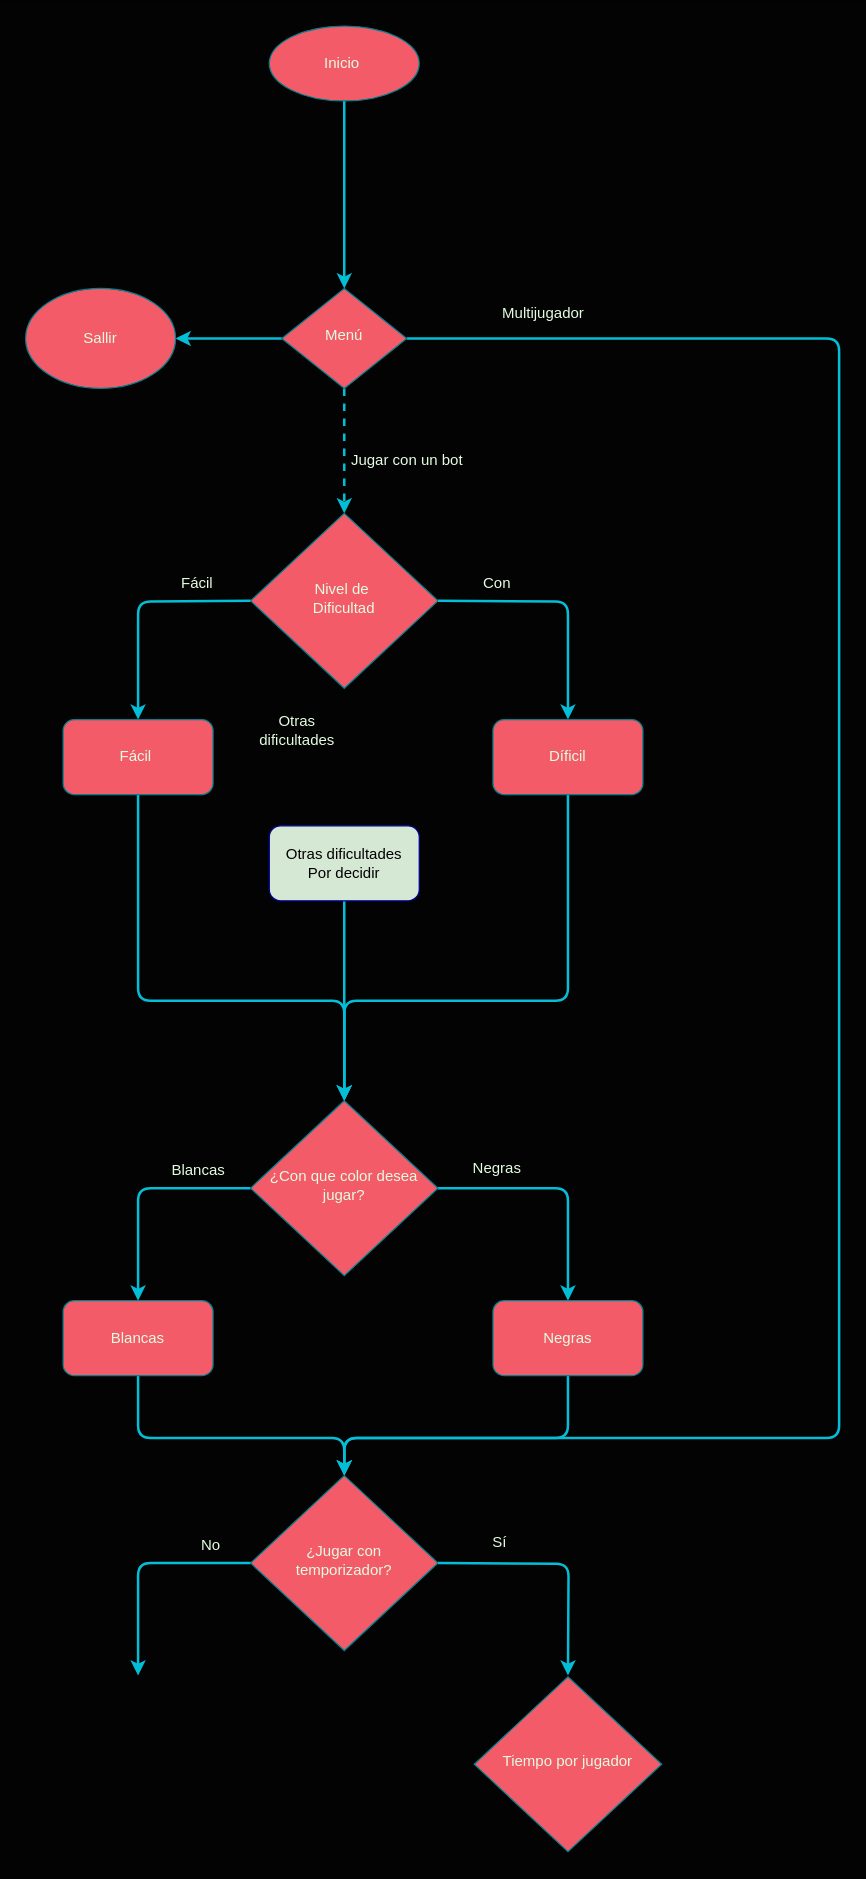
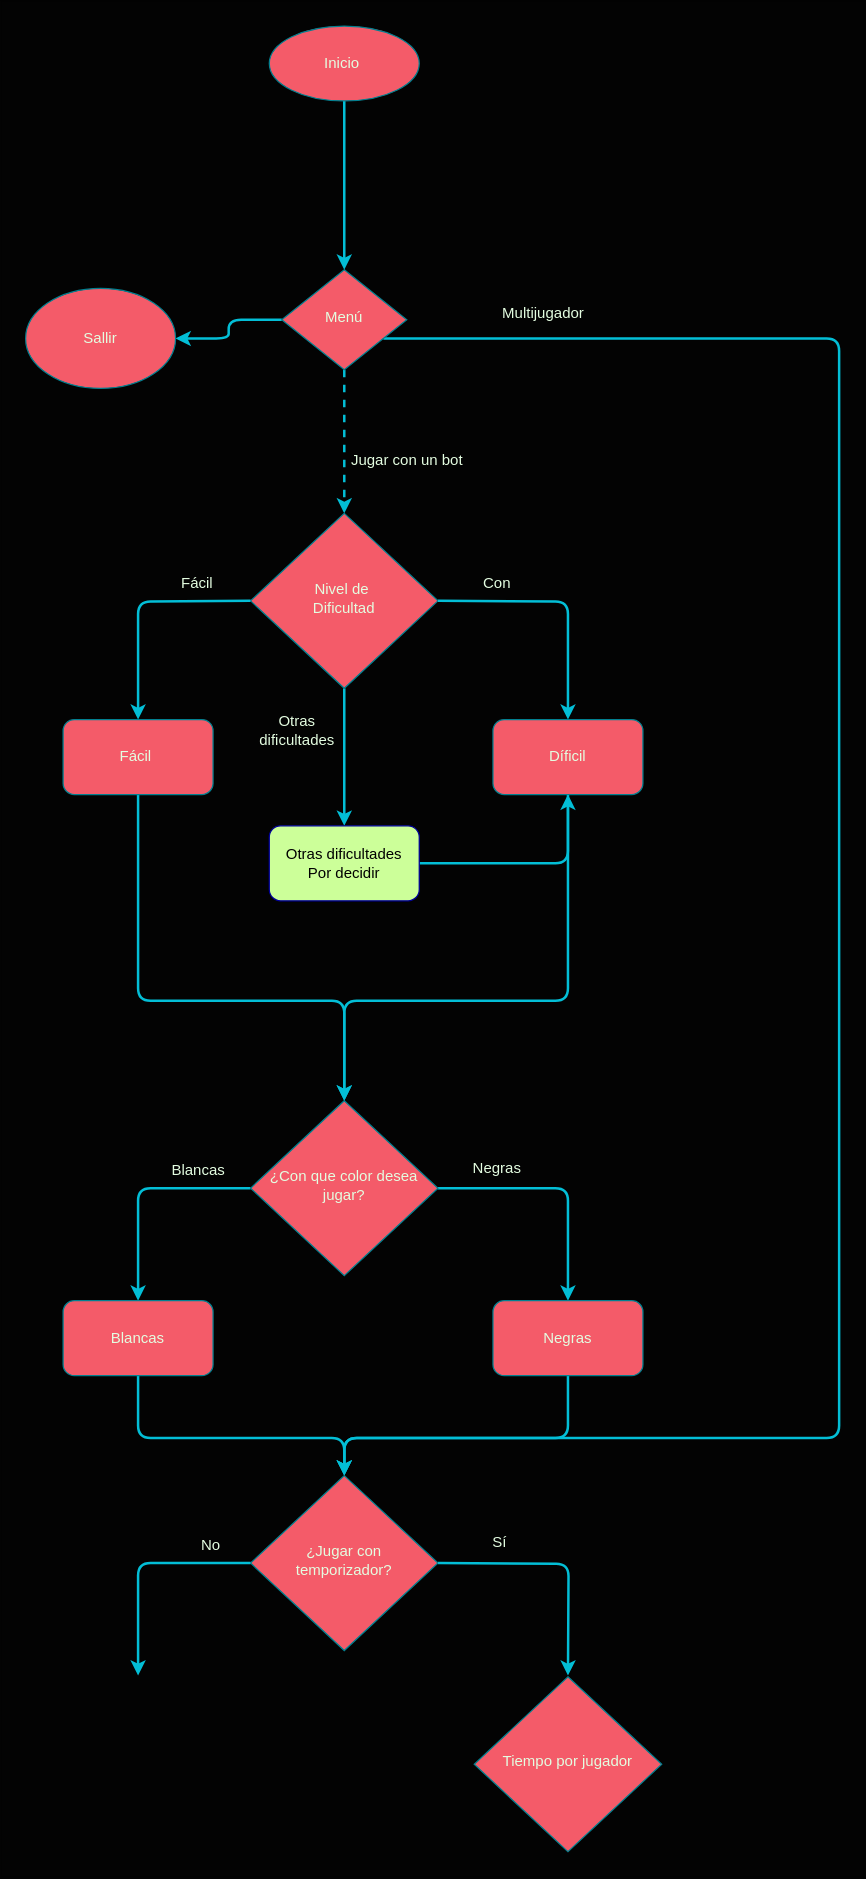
node "Menú": moved (344, 338) -> (344, 319)
edge "Nivel de Dificultad" -> "Otras dificultades Por decidir": added
node "Otras dificultades Por decidir": fillcolor #d5e8d4 -> #ccff99
edge "Otras dificultades Por decidir" -> "¿Con que color desea jugar?": now "Otras dificultades Por decidir" -> "Díficil"
